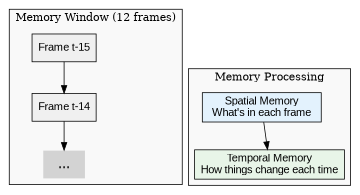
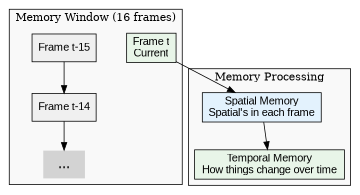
cluster "Memory Window (12 frames)": label "Memory Window (12 frames)" -> "Memory Window (16 frames)"
node "Frame t Current": added
node "Spatial Memory What's in each frame": label "Spatial Memory What's in each frame" -> "Spatial Memory Spatial's in each frame"
node "Temporal Memory How things change each time": label "Temporal Memory How things change each time" -> "Temporal Memory How things change over time"
